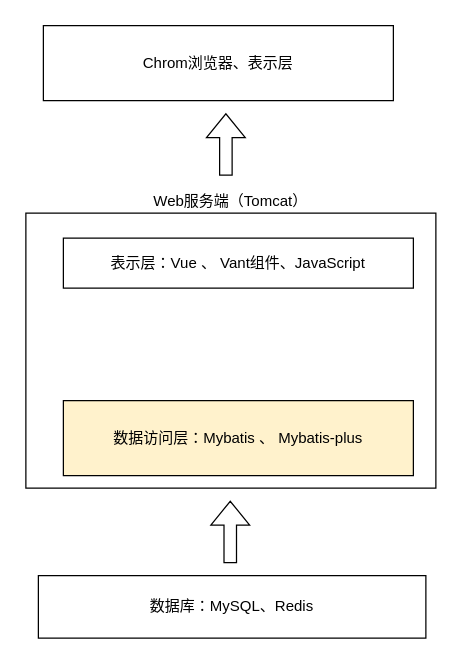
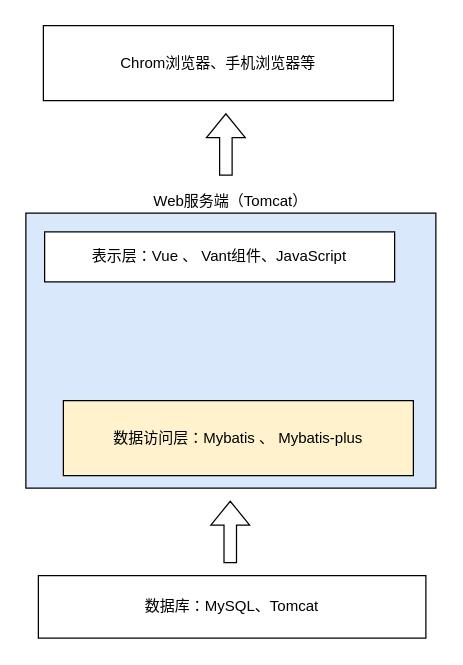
node "Chrom浏览器、表示层": label "Chrom浏览器、表示层" -> "Chrom浏览器、手机浏览器等"
node "表示层：Vue 、 Vant组件、JavaScript": moved (238, 263) -> (219, 257)
node "Web服务端（Tomcat）": fillcolor #ffffff -> #dae8fc
node "数据库：MySQL、Redis": label "数据库：MySQL、Redis" -> "数据库：MySQL、Tomcat"
